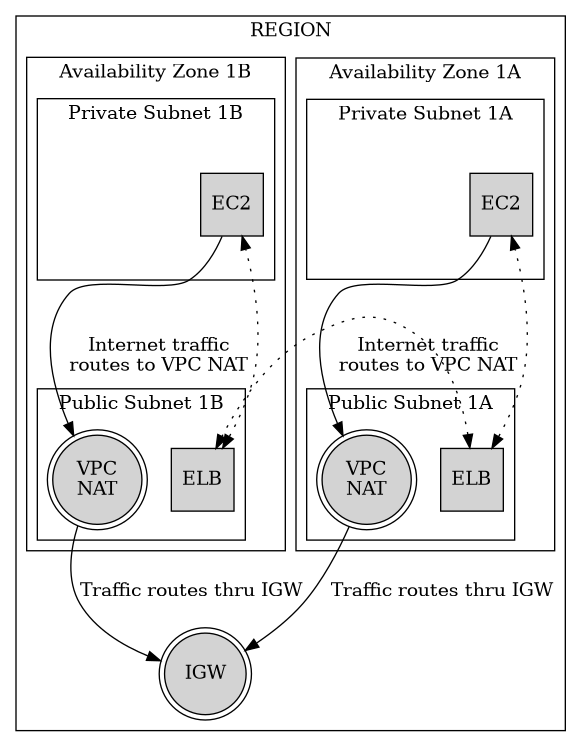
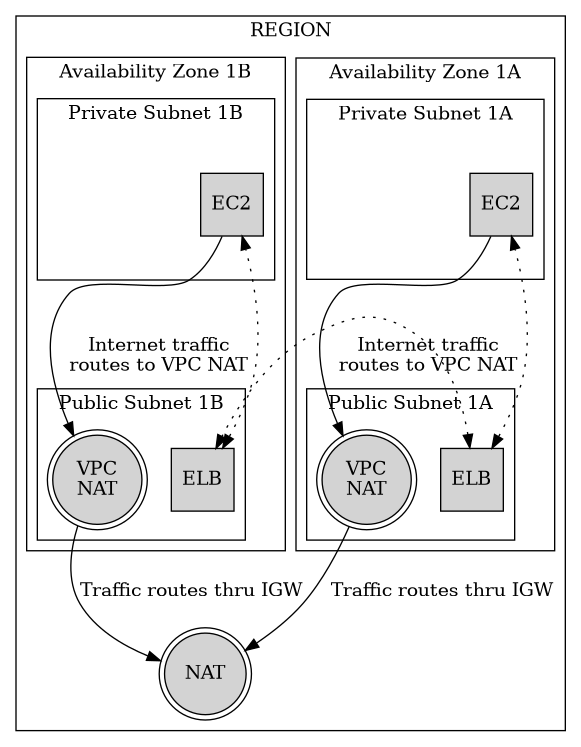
node "IGW": label "IGW" -> "NAT"
